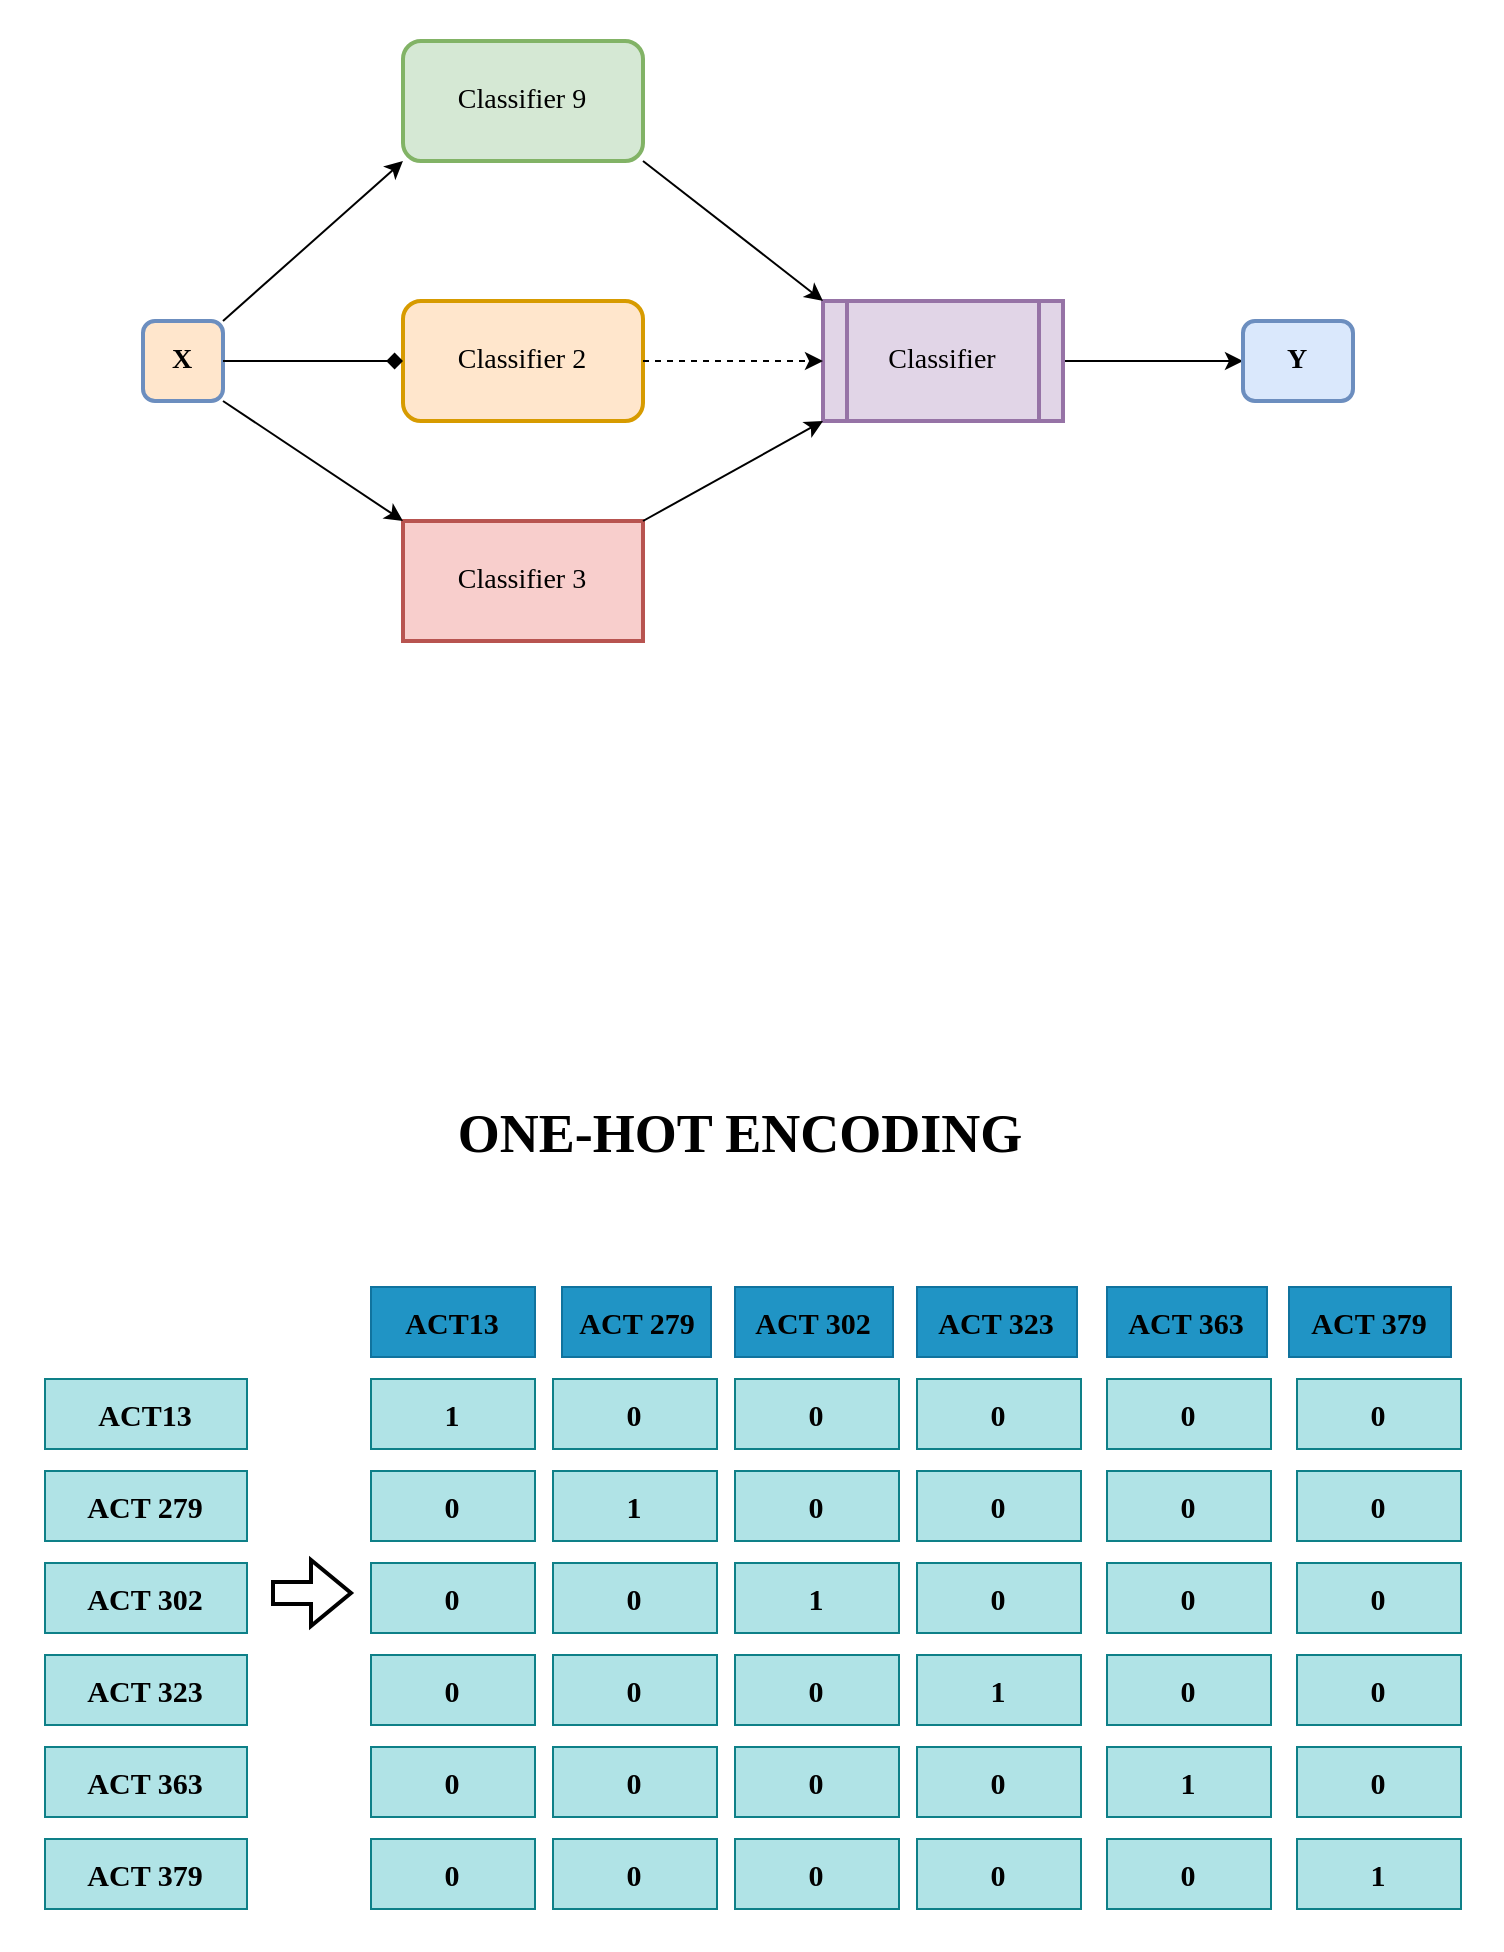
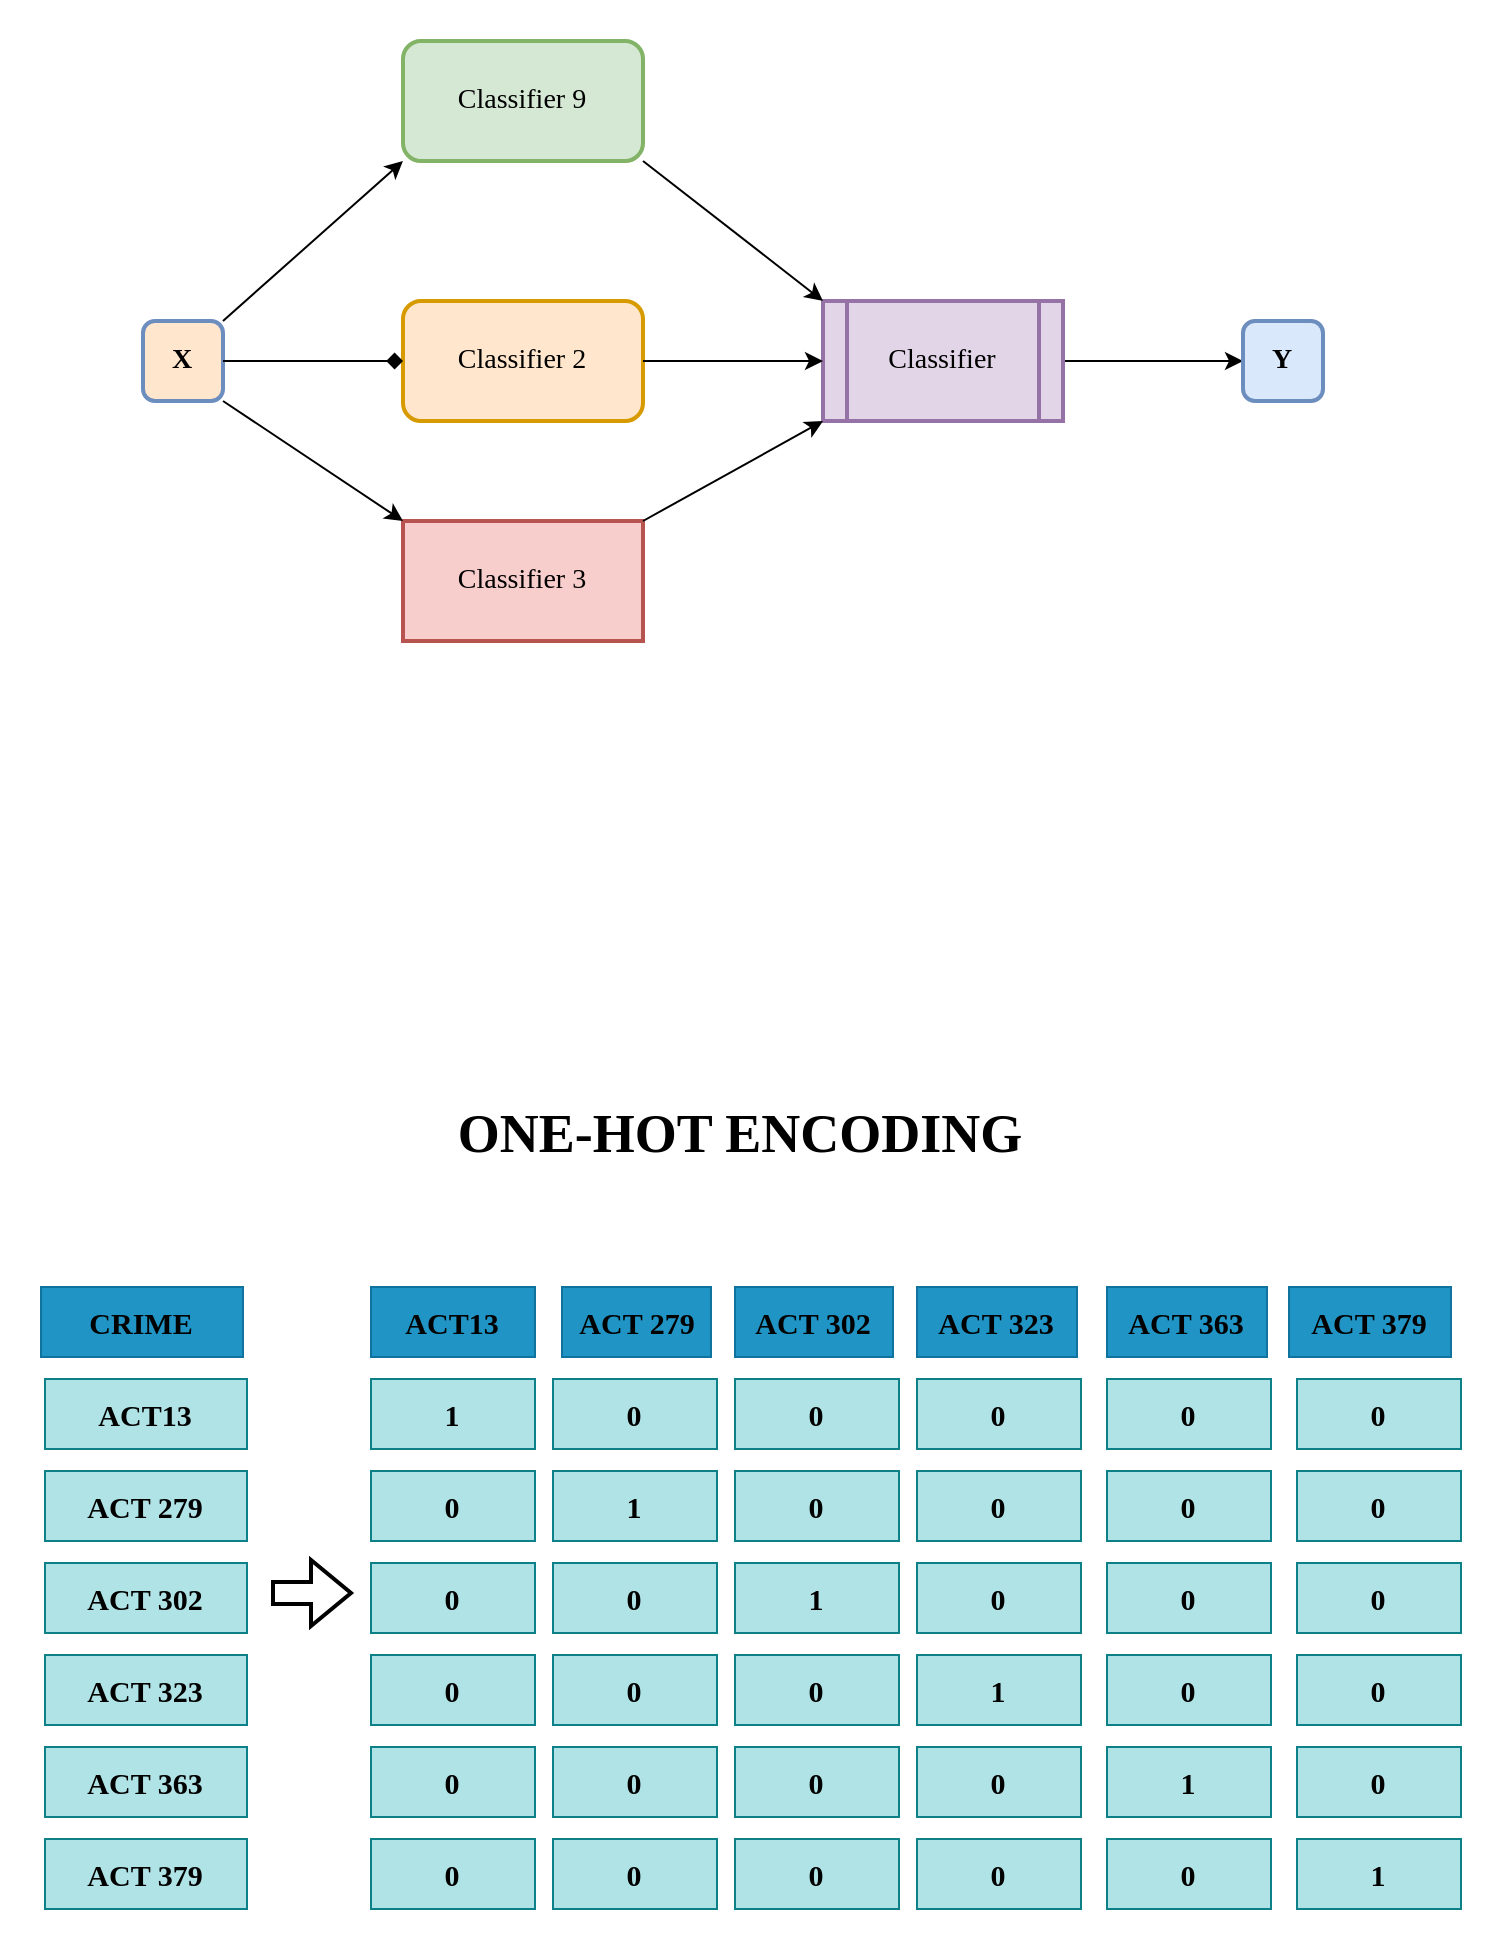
edge "Classifier 2" -> "Classifier": style dashed -> solid
node "Y": size 110x80 -> 80x80
node "CRIME": added
